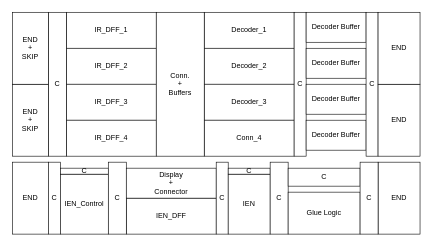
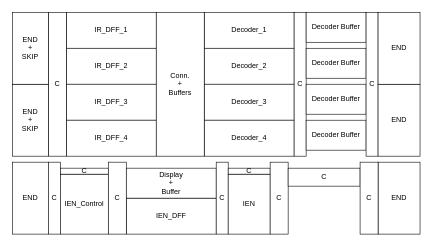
node "Conn_4": label "Conn_4" -> "Decoder_4"
node "Display + Connector": label "Display + Connector" -> "Display + Buffer"
node "Glue Logic": removed
